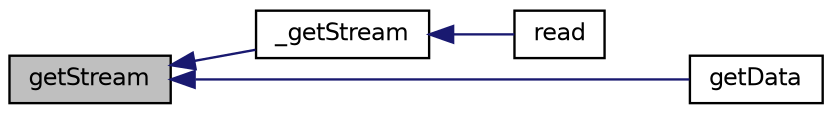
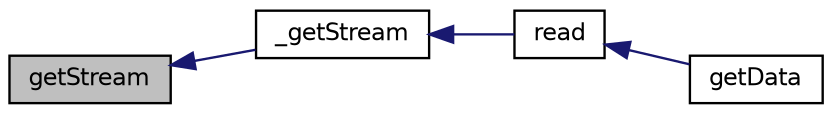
edge "getData" -> "getStream": now "getData" -> "read"
